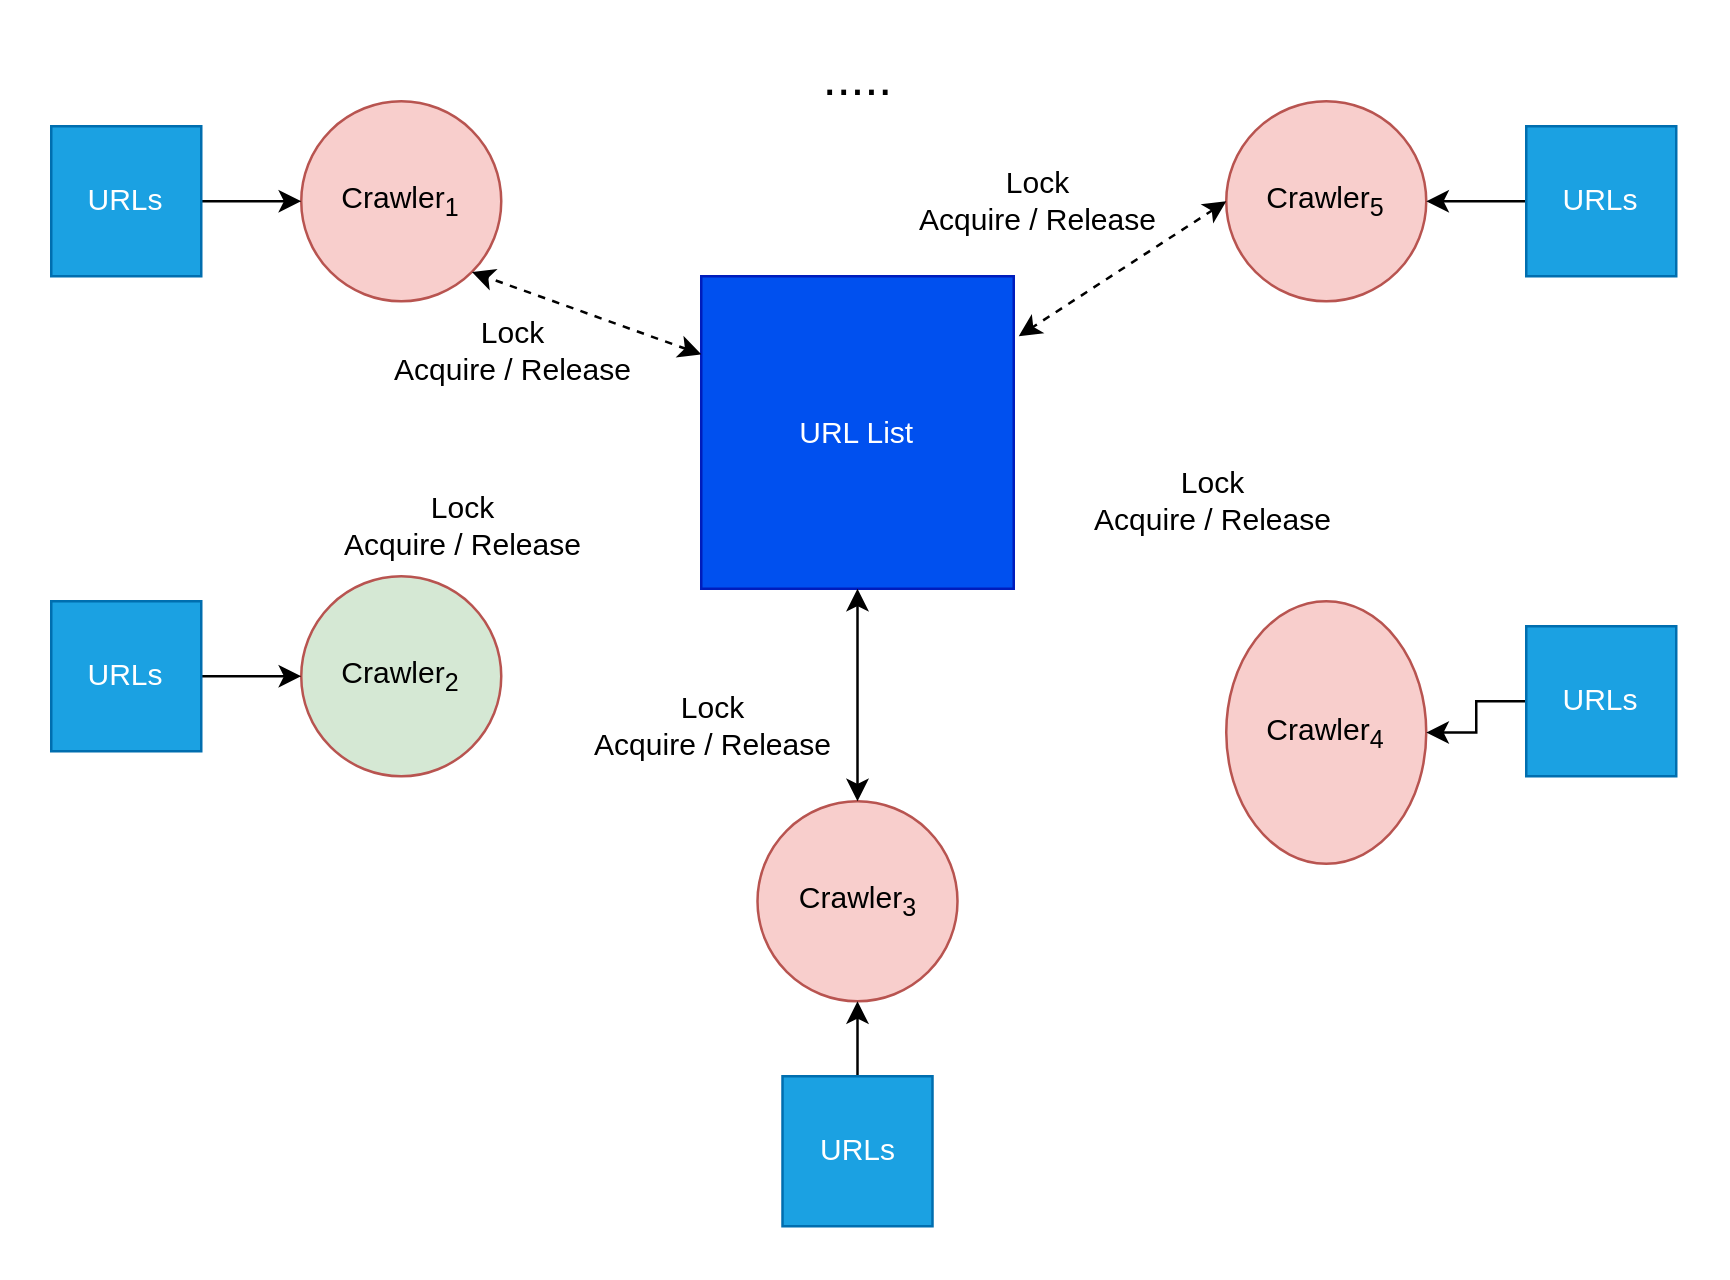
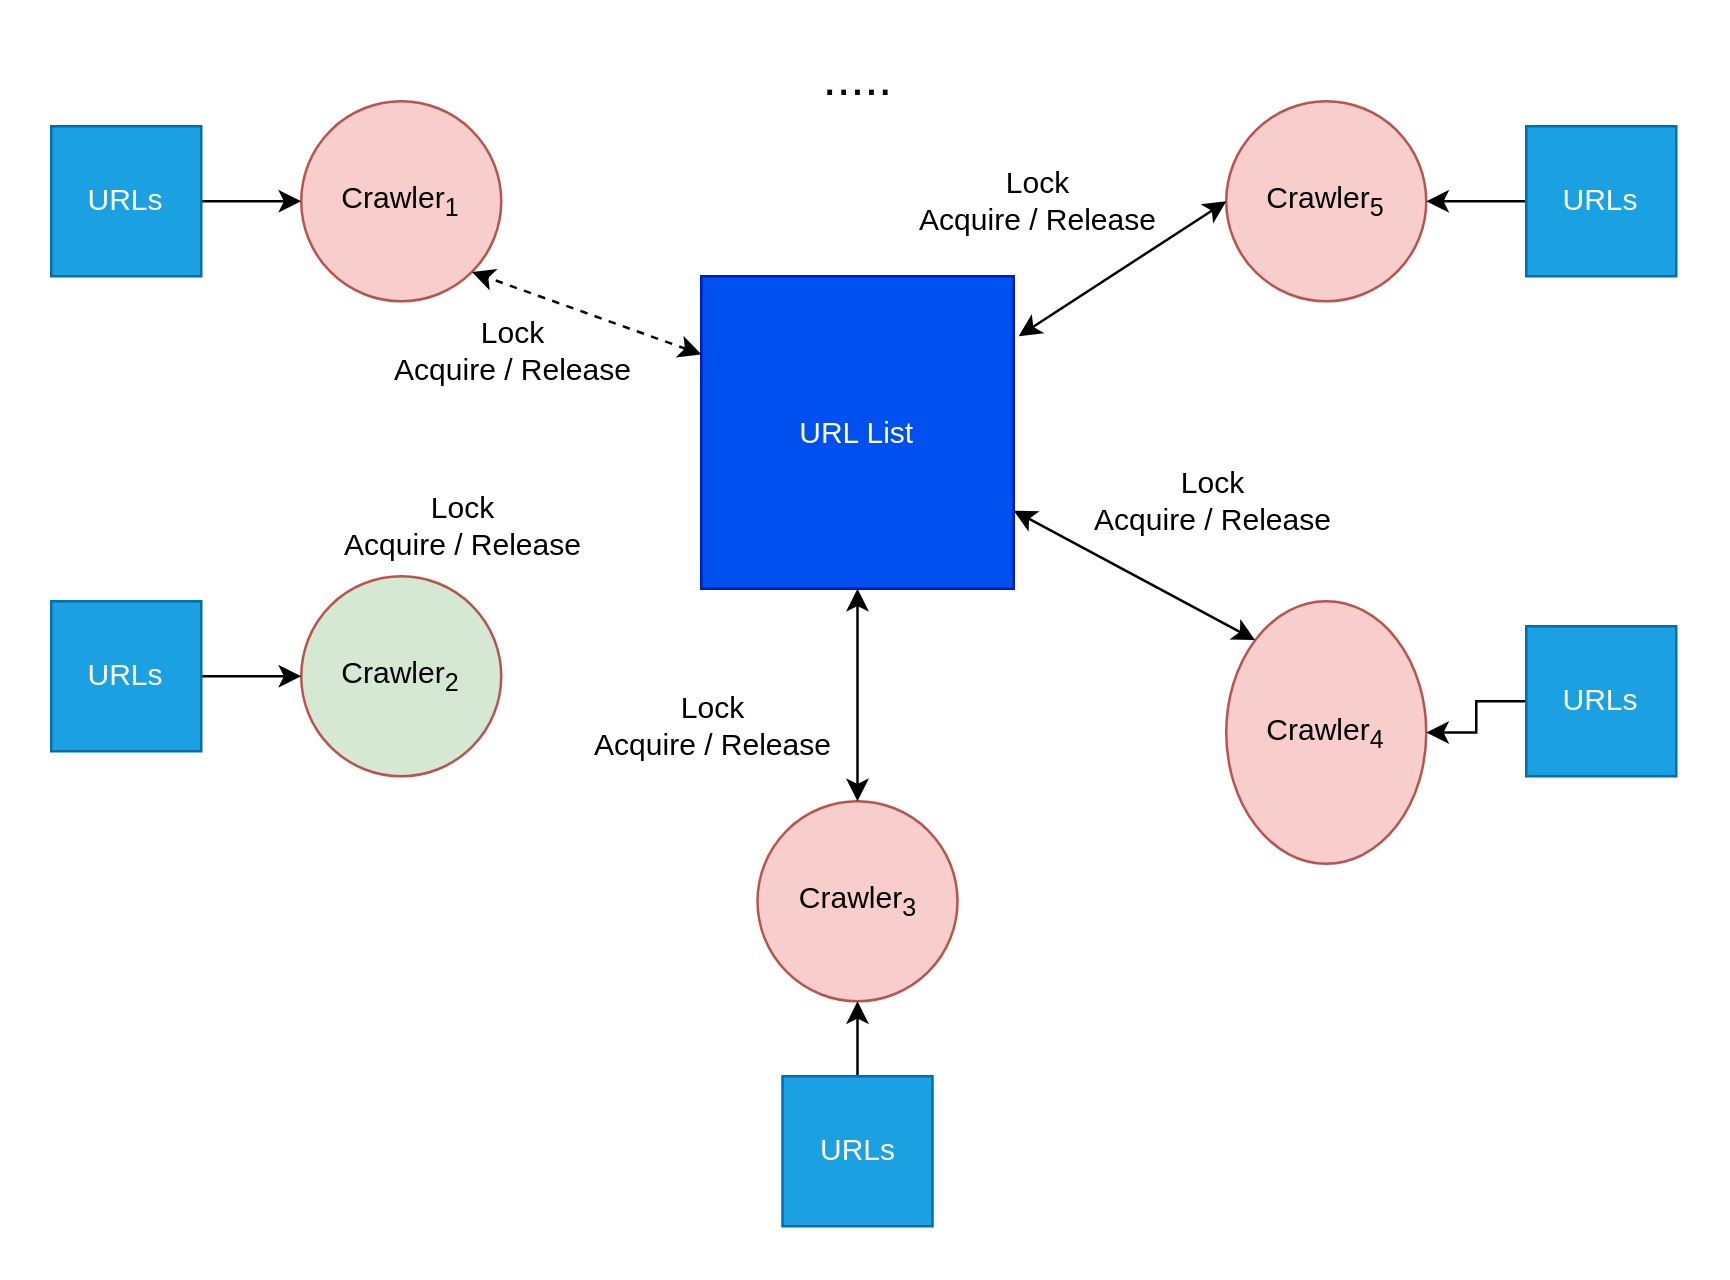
edge "Crawler5" -- "URL List": style dashed -> solid
edge "URL List" -- "Crawler4": added
